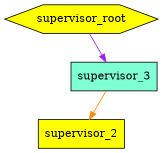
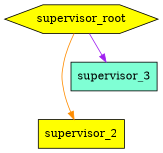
edge "supervisor_3" -> "supervisor_2": now "supervisor_root" -> "supervisor_2"
